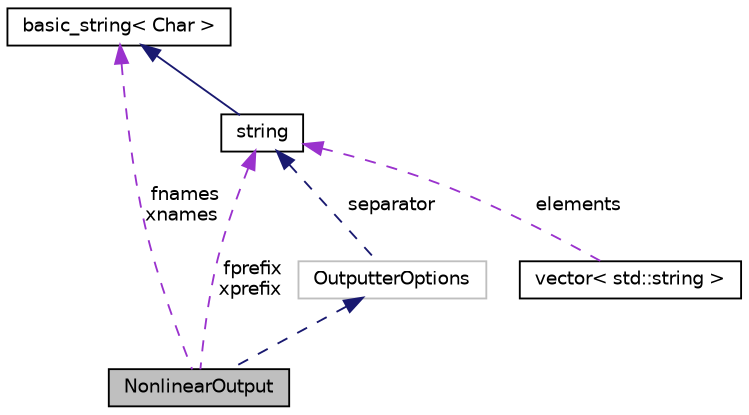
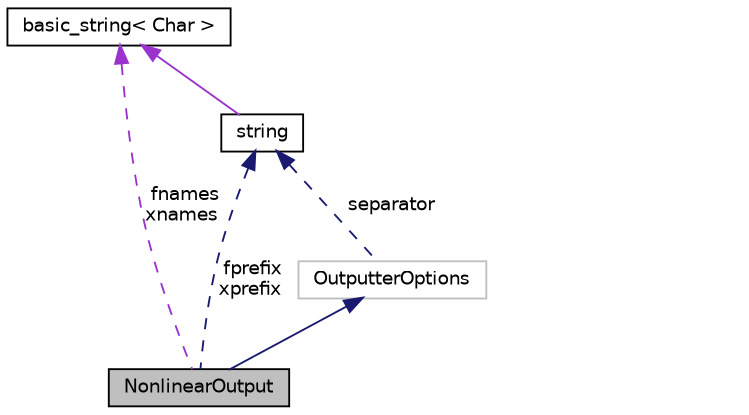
edge "string" -> "basic_string< Char >": color midnightblue -> darkorchid3
edge "NonlinearOutput" -> "string": color darkorchid3 -> midnightblue
node "vector< std::string >": removed
edge "NonlinearOutput" -> "OutputterOptions": style dashed -> solid
